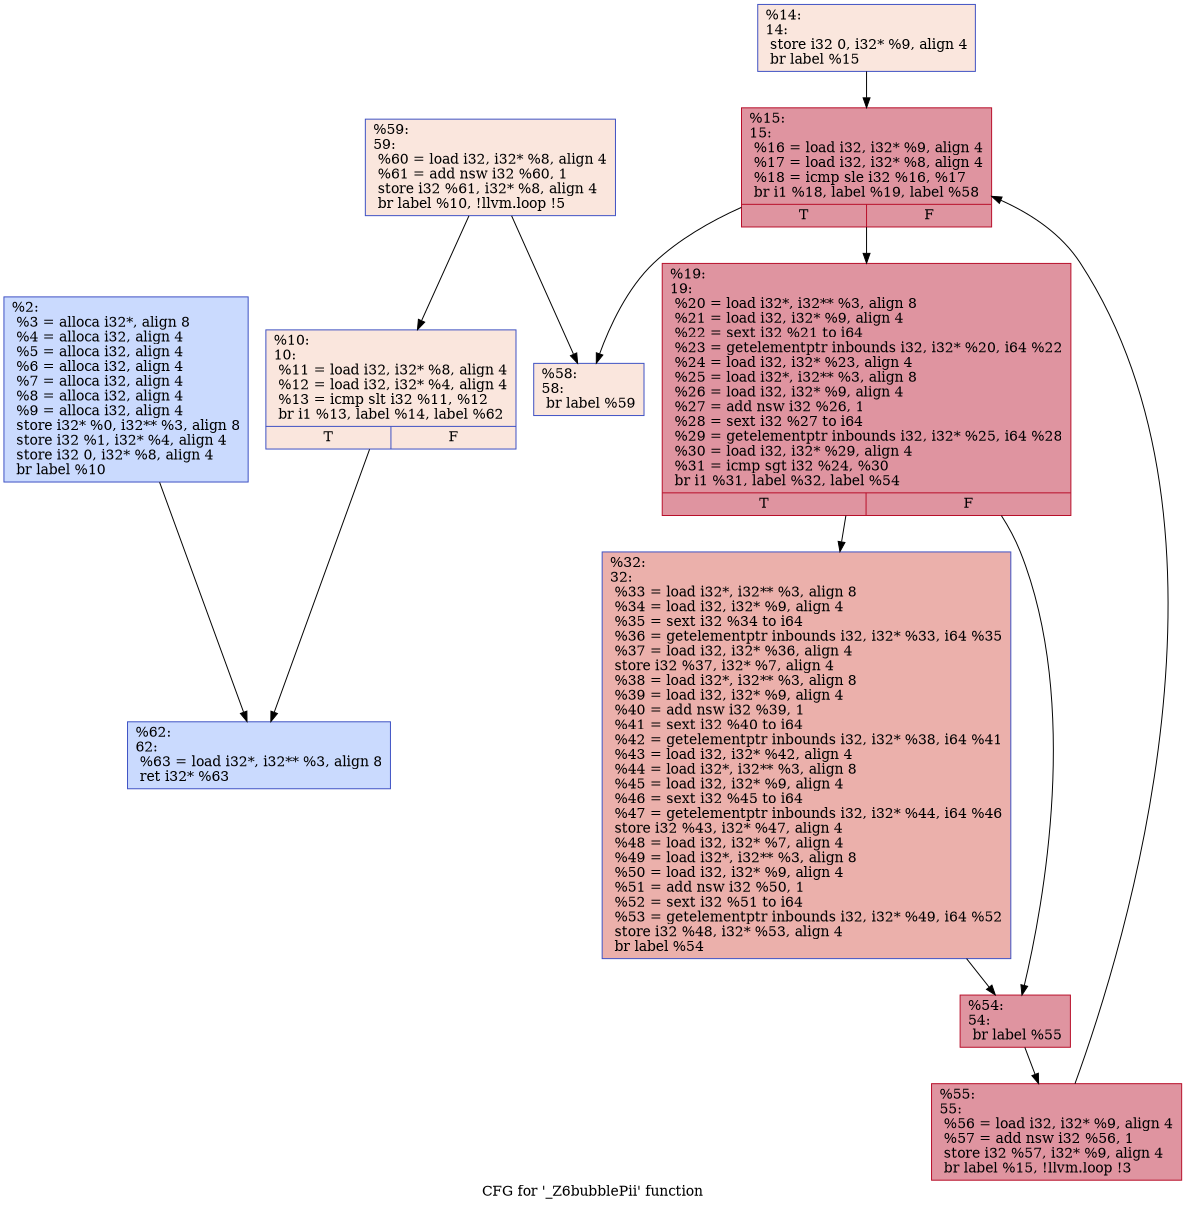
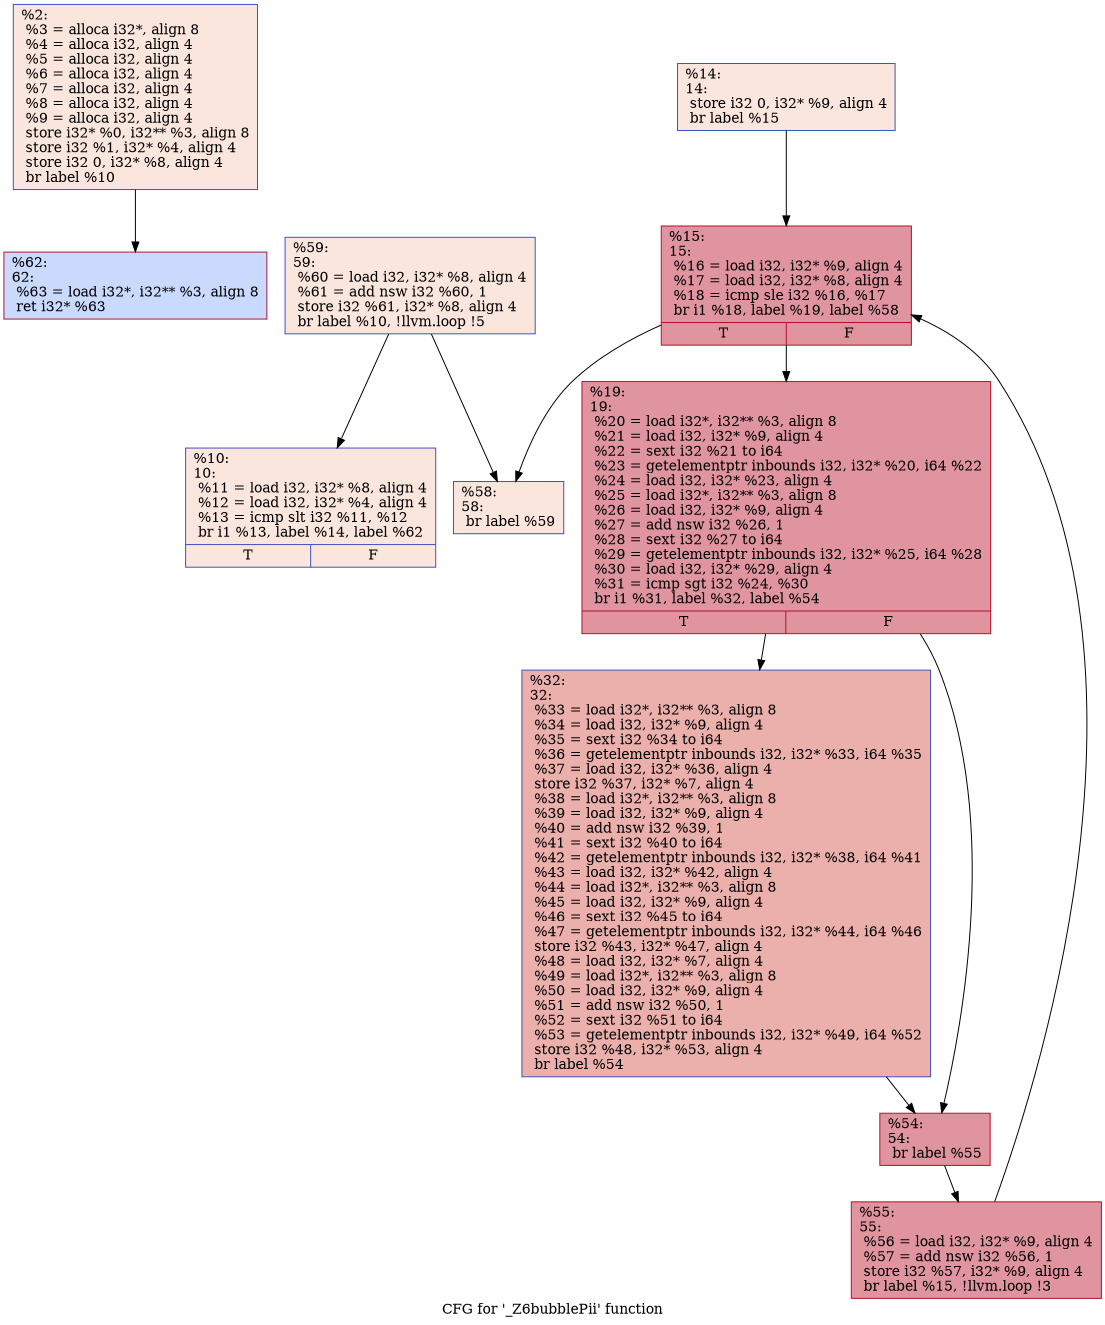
node "%2:": fillcolor #88abfd70 -> #f3c7b170
edge "%10:" -> "%62:": removed
node "%62:": color #3d50c3ff -> #b70d28ff
